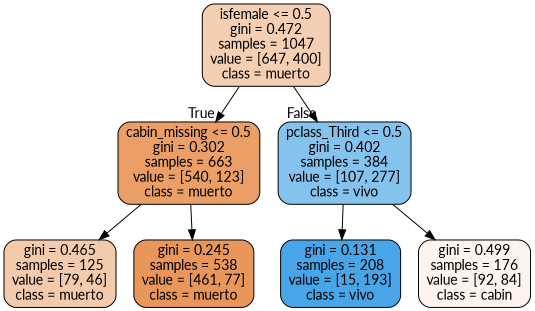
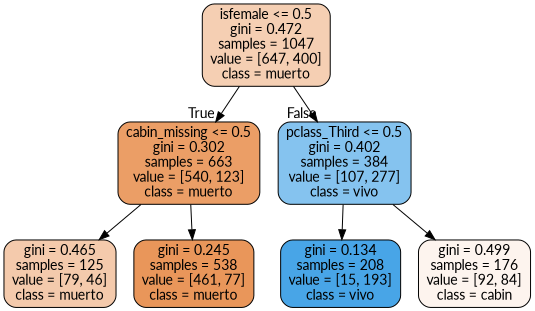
node "gini = 0.131 samples = 208 value = [15, 193] class = vivo": label "gini = 0.131 samples = 208 value = [15, 193] class = vivo" -> "gini = 0.134 samples = 208 value = [15, 193] class = vivo"
